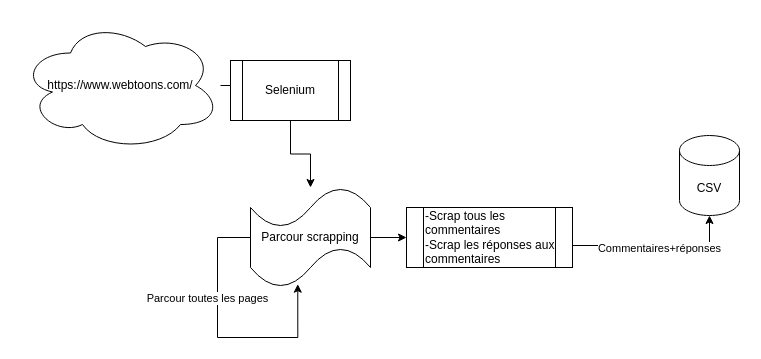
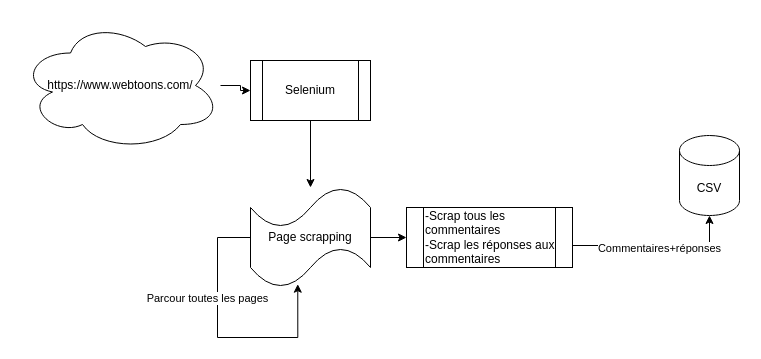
node "Selenium": moved (291, 91) -> (311, 91)
node "Parcour scrapping": label "Parcour scrapping" -> "Page scrapping"
